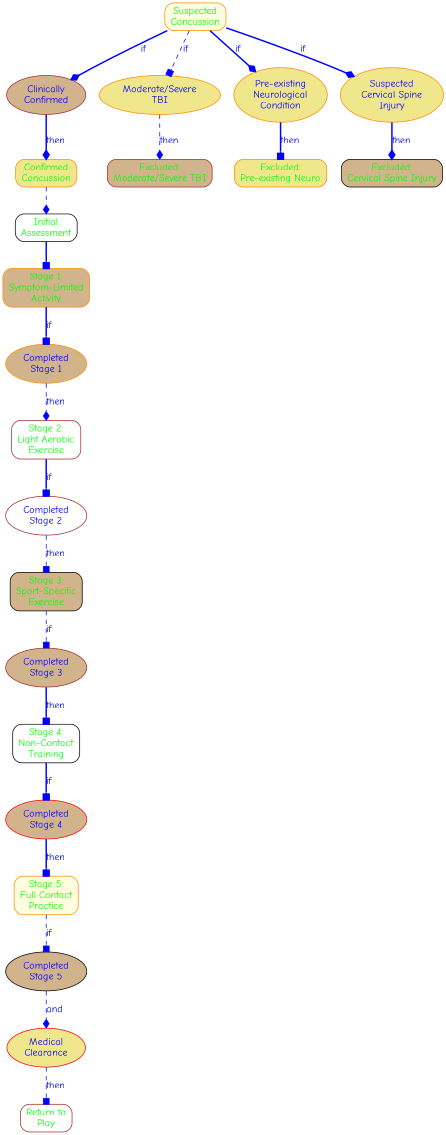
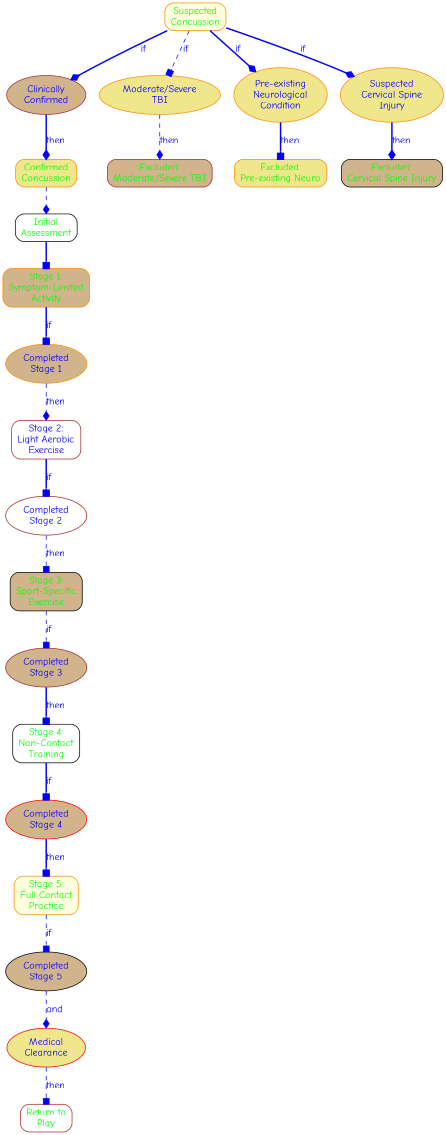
node "Stage 2: Light Aerobic Exercise": fontcolor green -> blue
